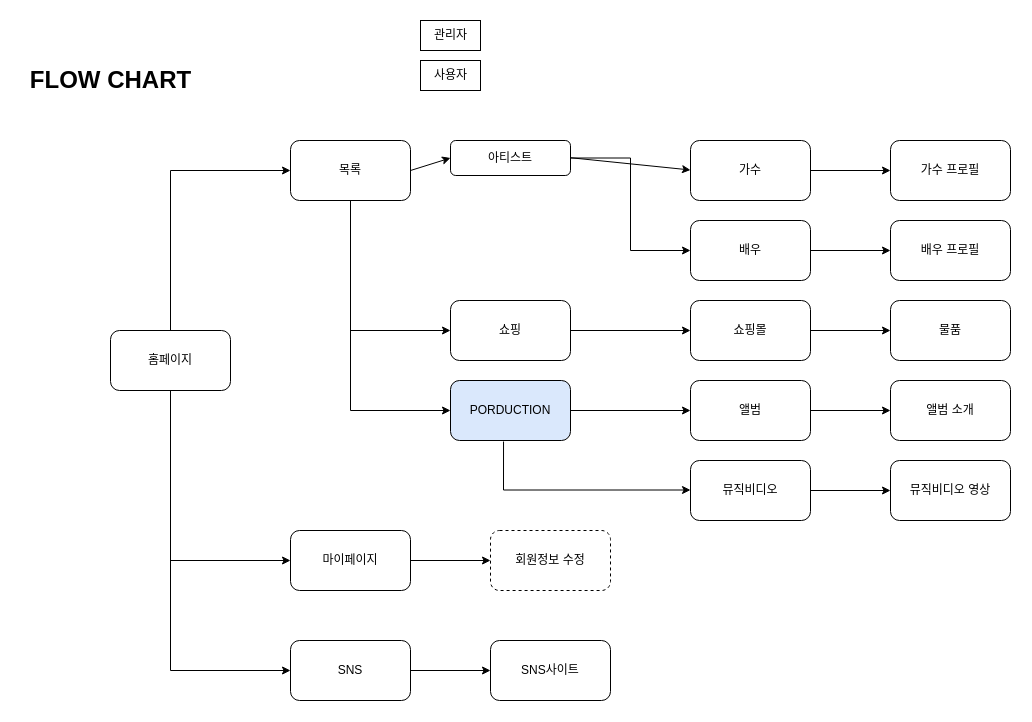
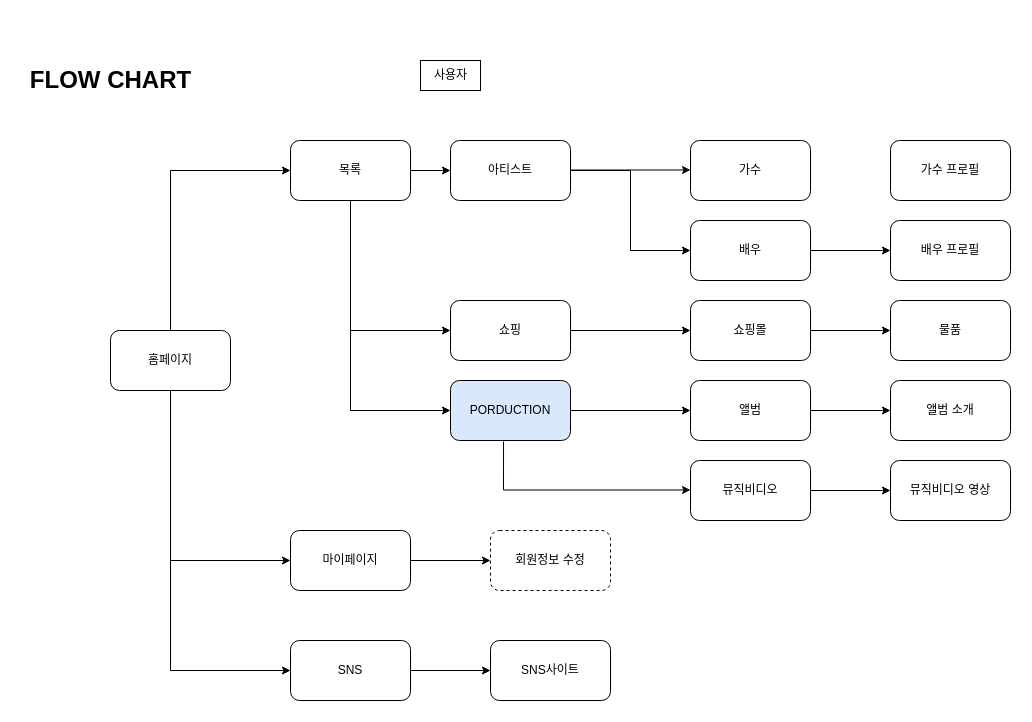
node "관리자": removed
node "아티스트": size 120x35 -> 120x60
edge "가수" -> "가수 프로필": removed
